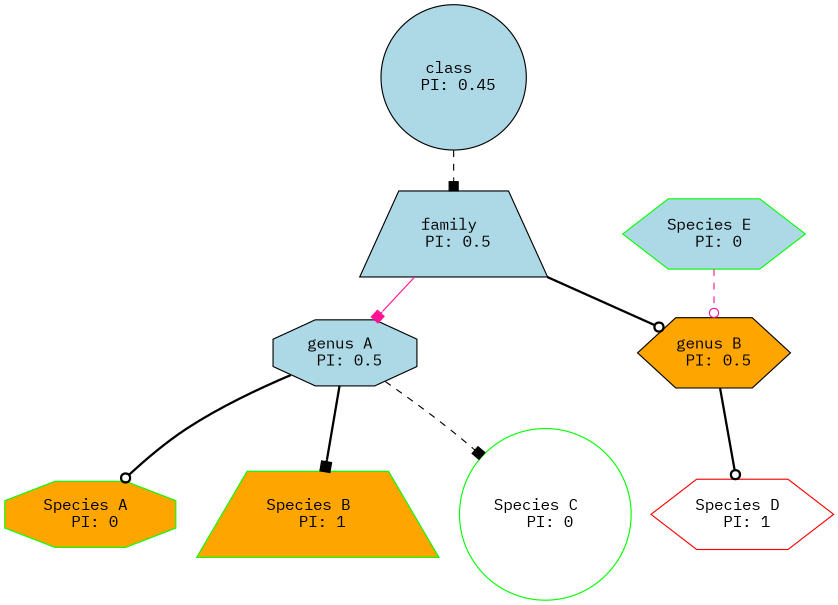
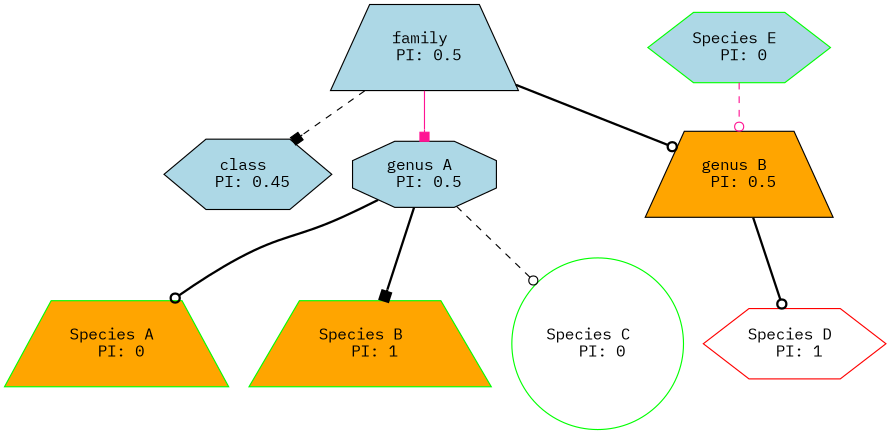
node "class PI: 0.45": shape circle -> hexagon
edge "class PI: 0.45" -> "family PI: 0.5": reversed
node "genus B PI: 0.5": shape hexagon -> trapezium
edge "genus A PI: 0.5" -> "Species C PI: 0": arrowhead box -> odot
node "Species A PI: 0": shape octagon -> trapezium
